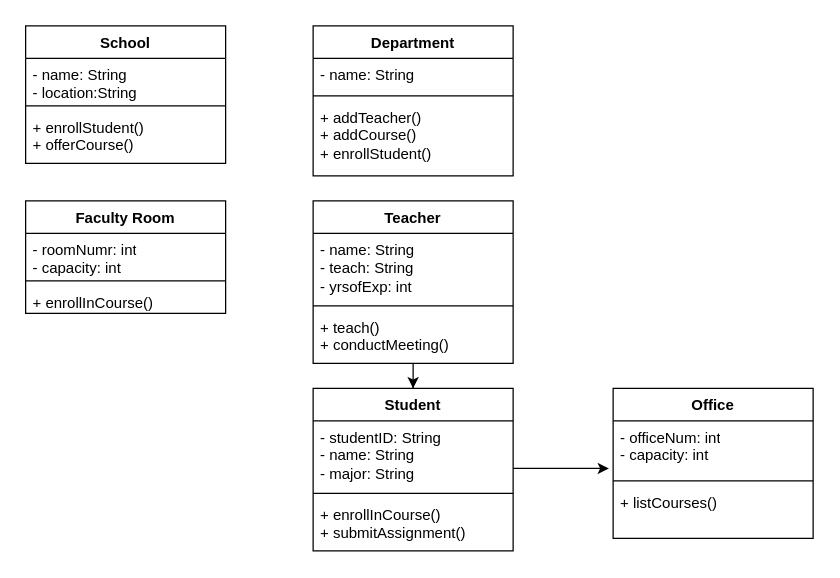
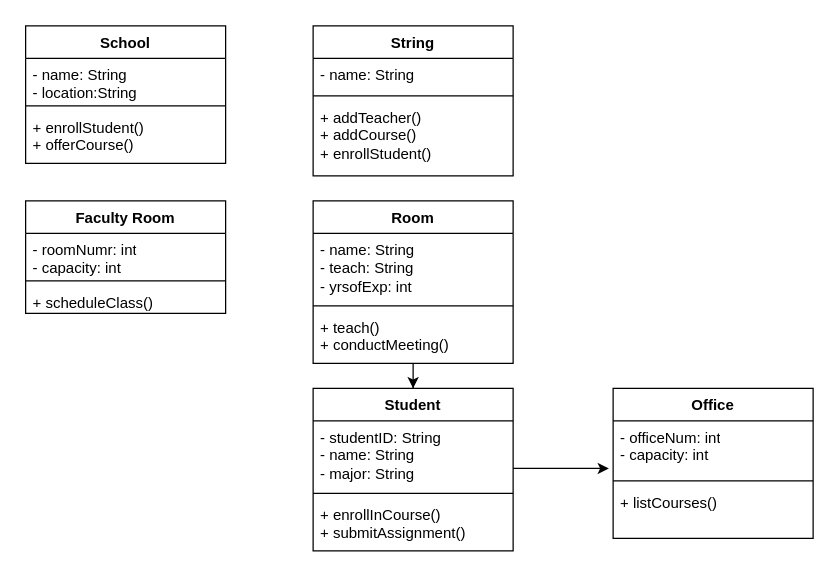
node "Department": label "Department" -> "String"
node "Teacher": label "Teacher" -> "Room"
node "+ enrollInCourse()": label "+ enrollInCourse()" -> "+ scheduleClass()"
